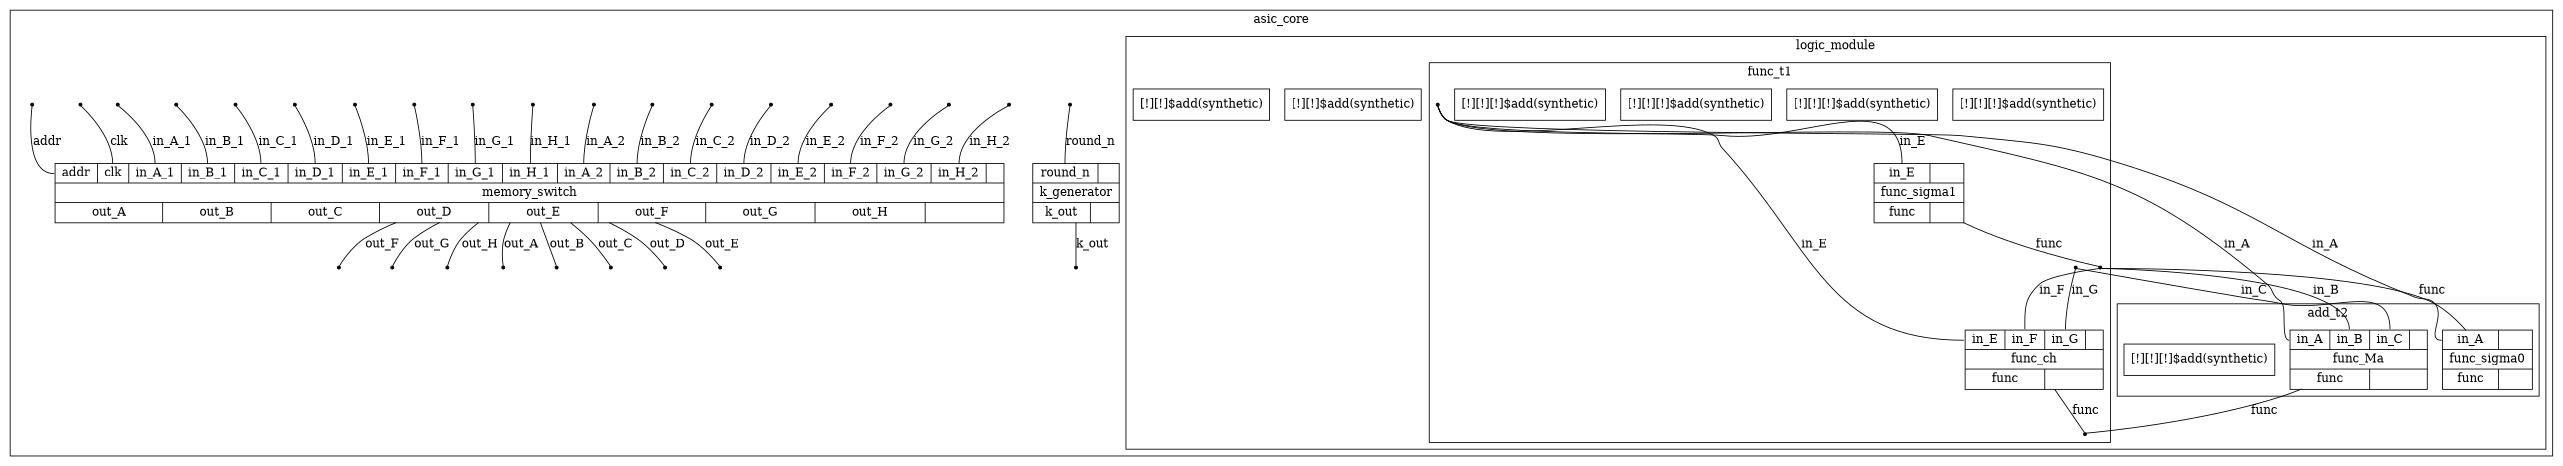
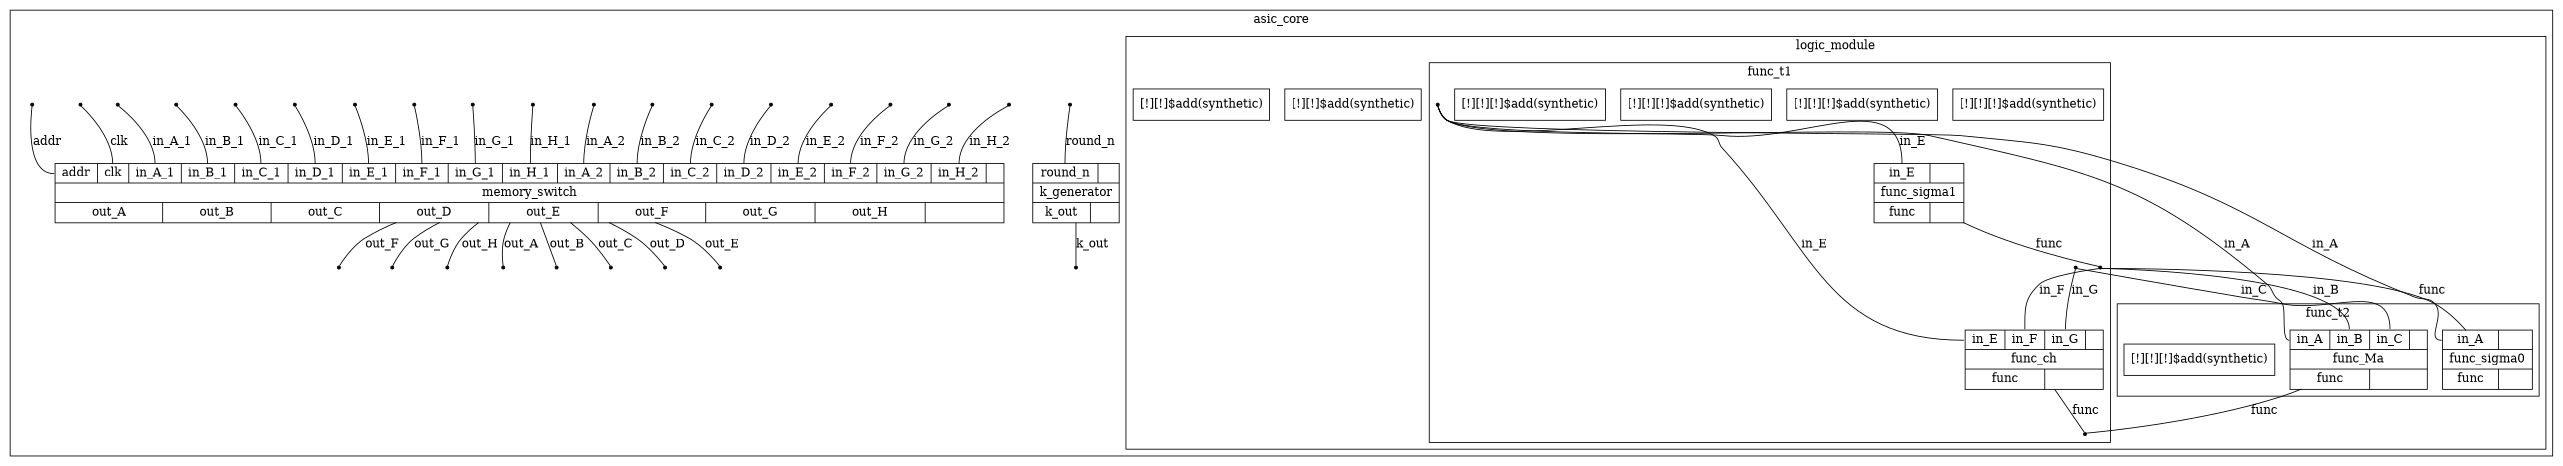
cluster "add_t2": label "add_t2" -> "func_t2"
